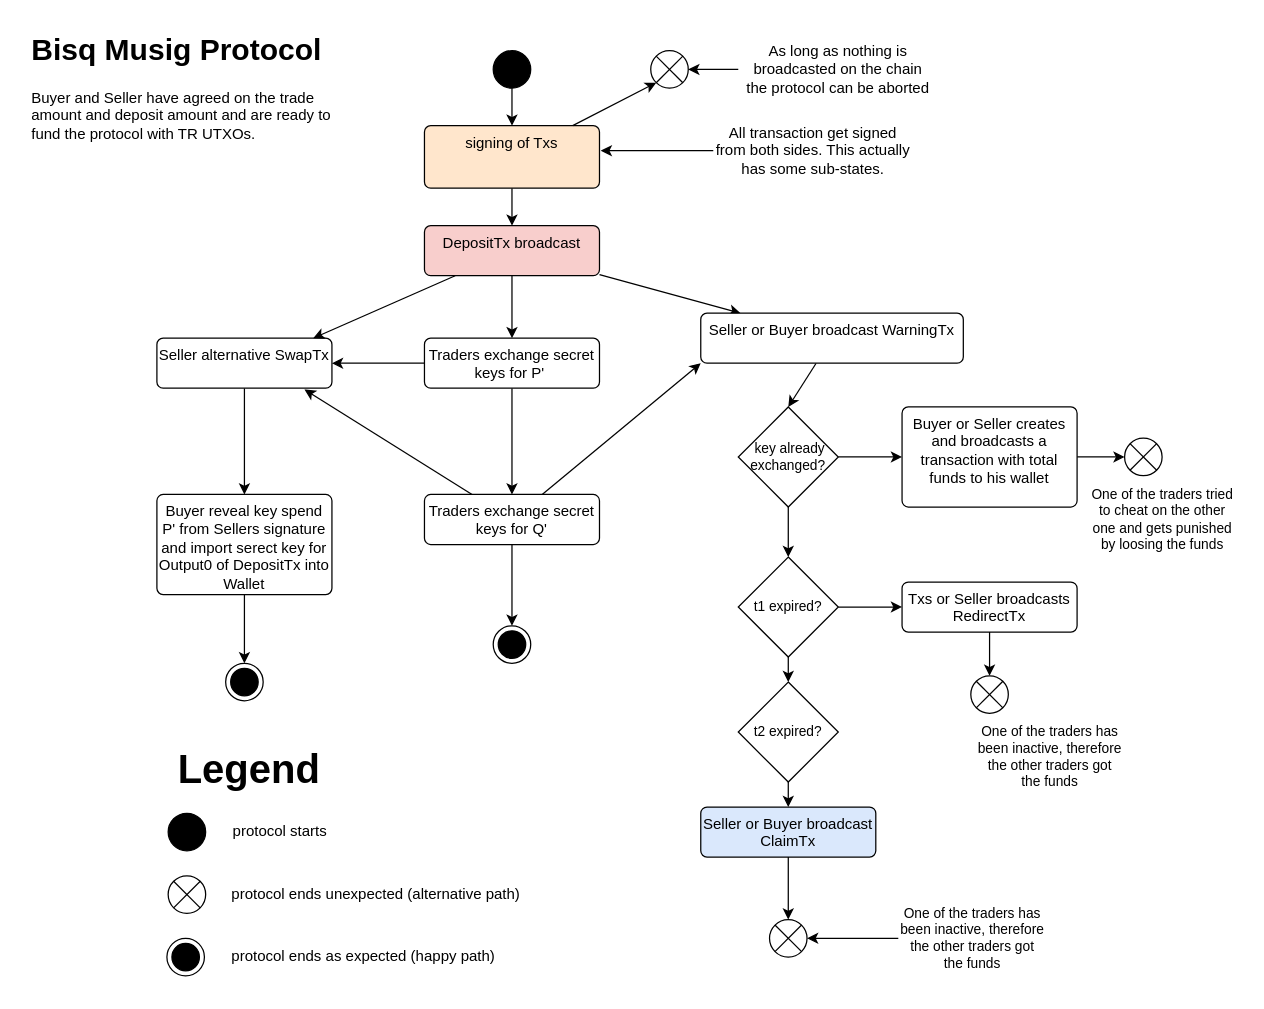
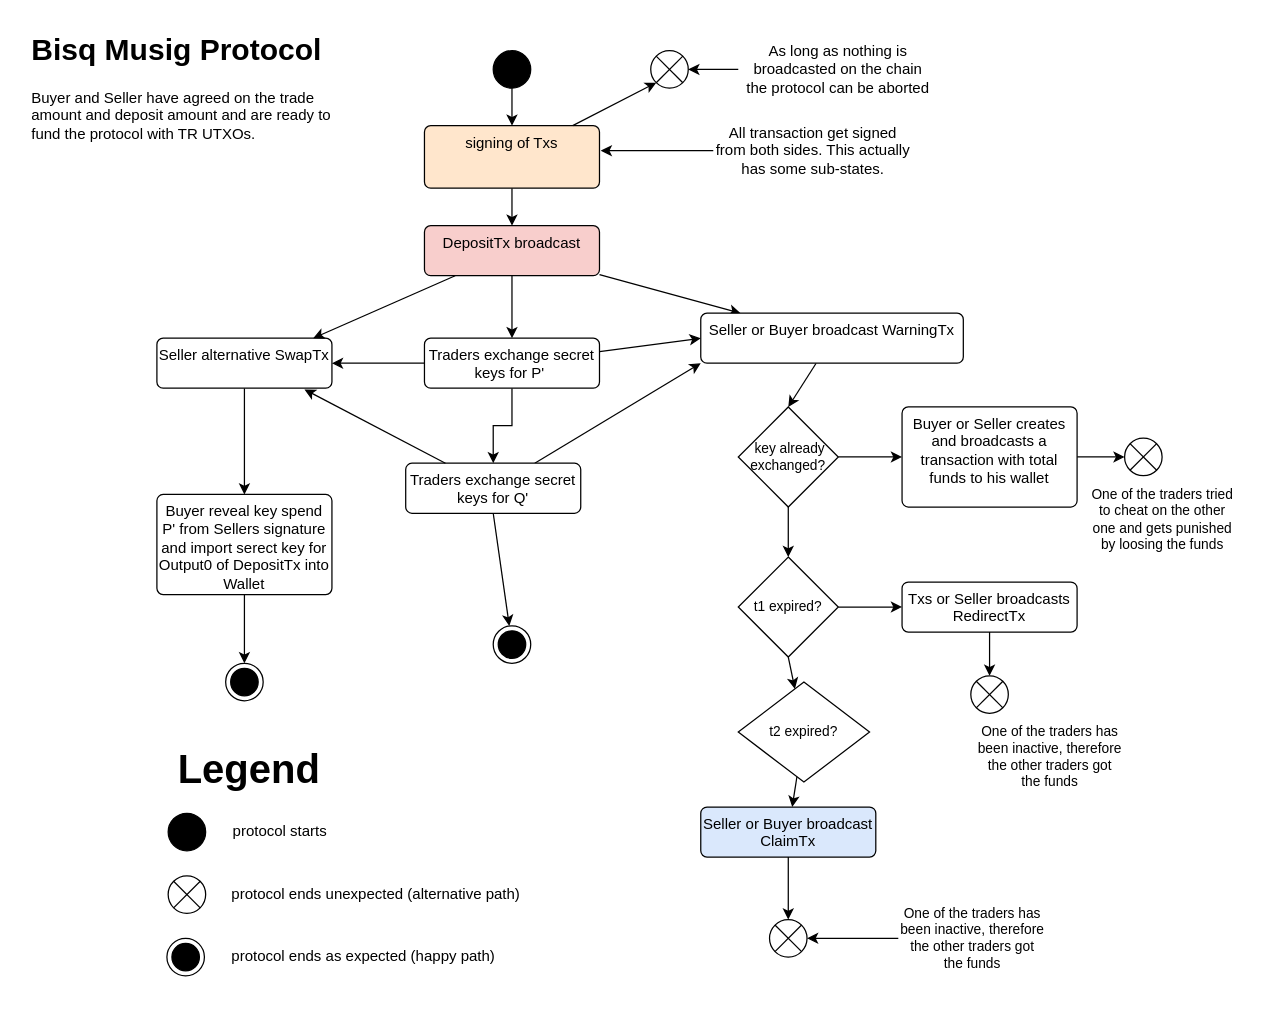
edge "Traders exchange secret keys for P'" -> "Seller or Buyer broadcast WarningTx": added
node "Traders exchange secret keys for Q'": moved (512, 519) -> (493, 488)
node "t2 expired?": size 100x100 -> 131x100
